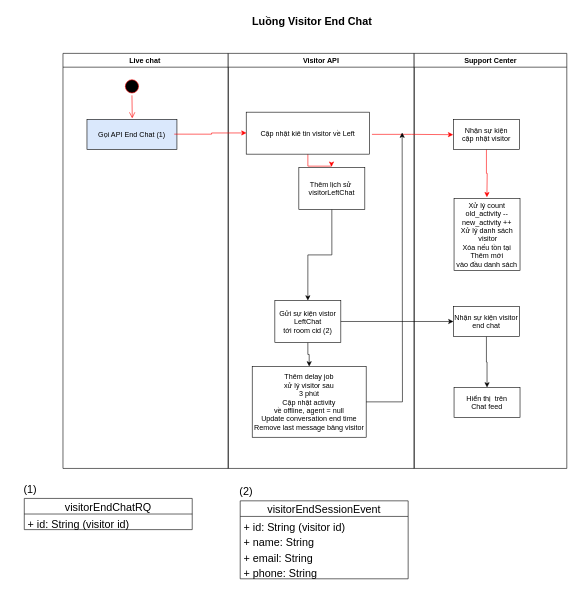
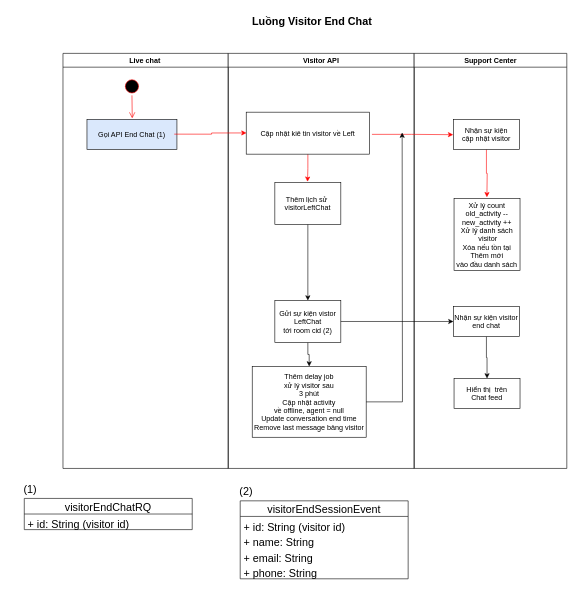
node "Thêm lịch sử visitorLeftChat": moved (332, 188) -> (308, 203)
node "Hiển thị trên Chat feed": moved (487, 402) -> (487, 393)
